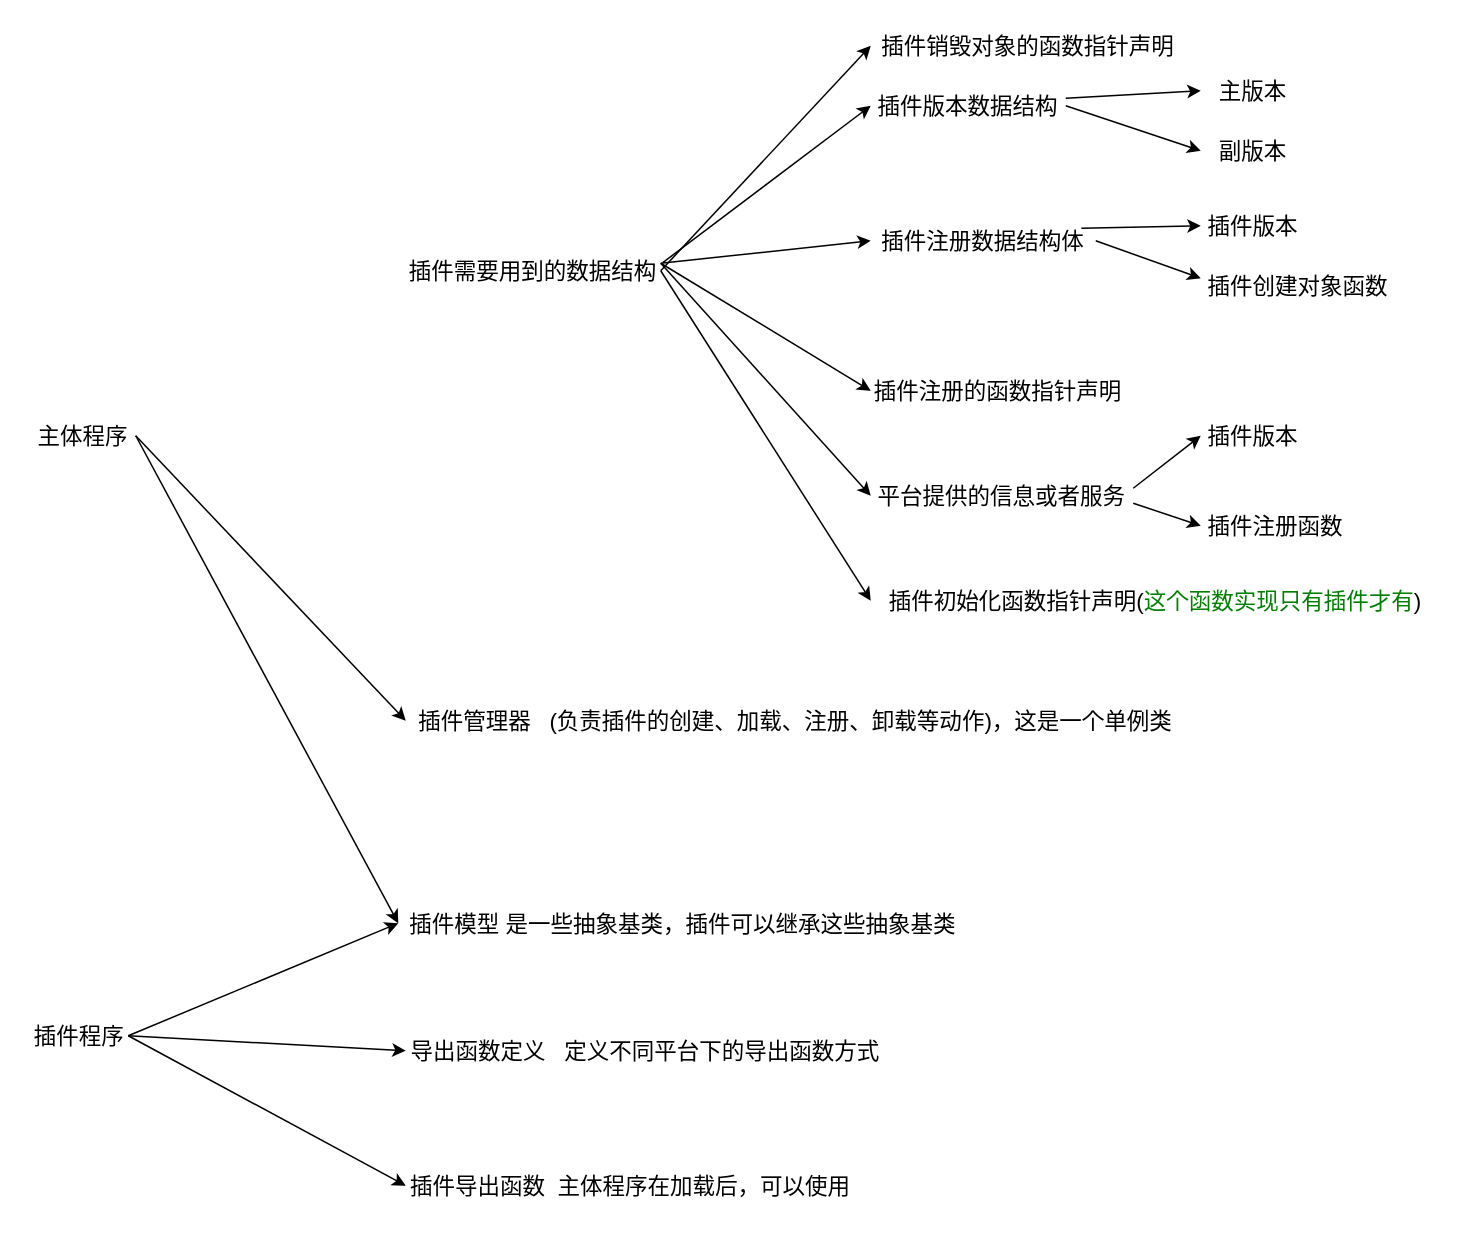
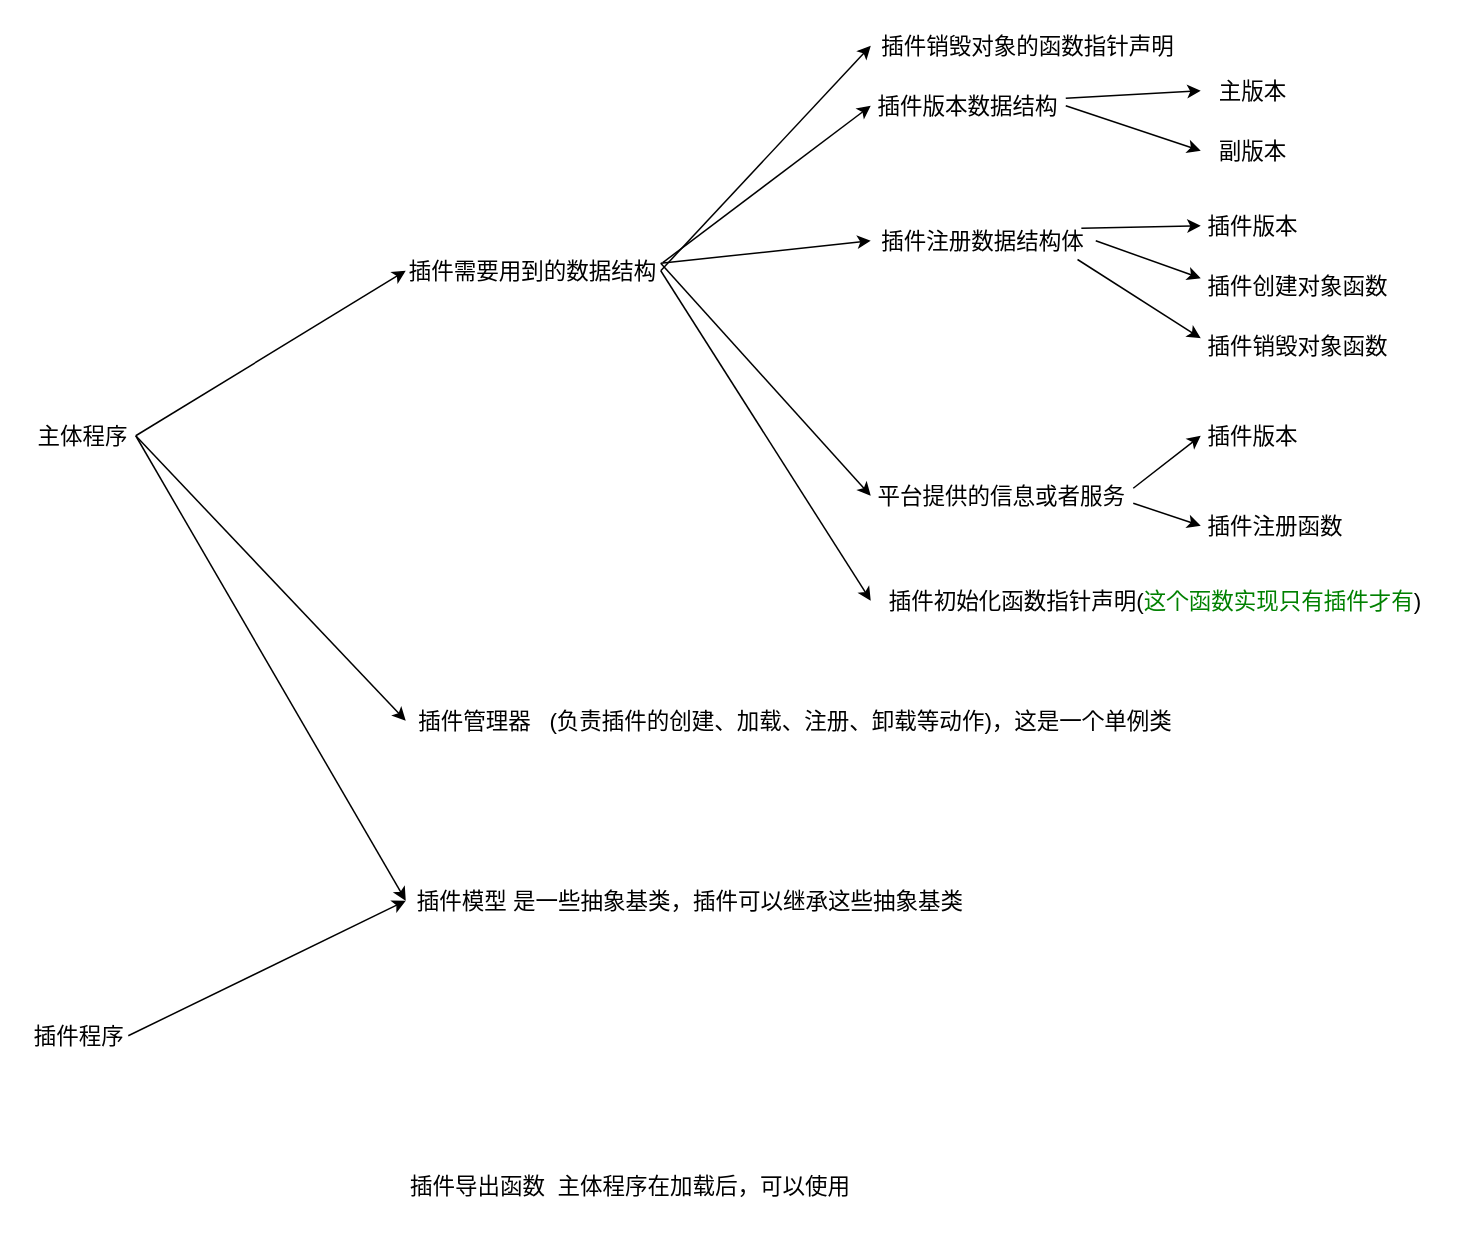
edge "插件注册数据结构体" -> "插件销毁对象函数": added
edge "插件需要用到的数据结构" -> "插件注册的函数指针声明": removed
node "插件销毁对象函数": added
edge "主体程序" -> "插件需要用到的数据结构": added
node "插件注册的函数指针声明": removed
node "插件模型 是一些抽象基类，插件可以继承这些抽象基类": moved (683, 923) -> (691, 901)
edge "插件程序" -> "导出函数定义 定义不同平台下的导出函数方式": removed
node "导出函数定义 定义不同平台下的导出函数方式": removed
edge "插件程序" -> "插件导出函数 主体程序在加载后，可以使用": removed
